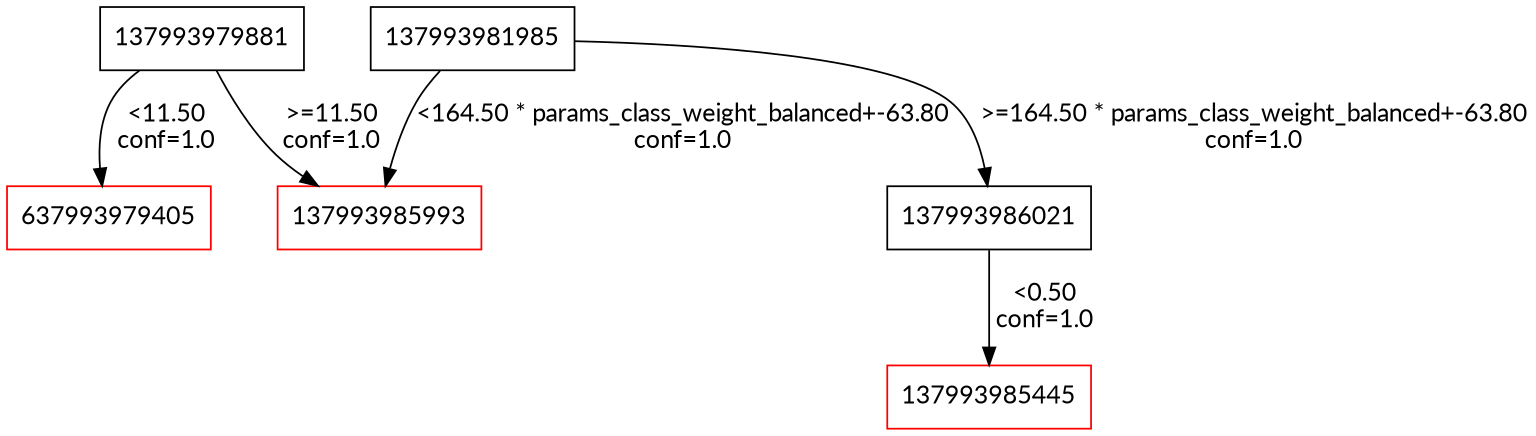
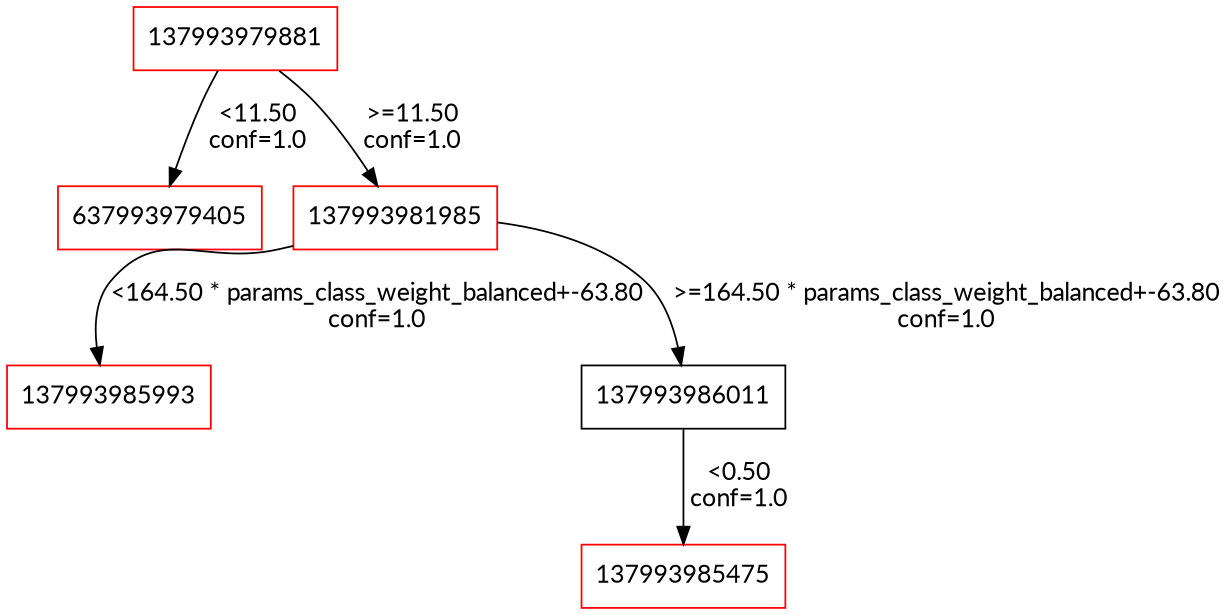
node "137993979881": color black -> red
node "137993981985": color black -> red
edge "137993979881" -> "137993985993": now "137993979881" -> "137993981985"
node "137993986021": label "137993986021" -> "137993986011"
node "137993985445": label "137993985445" -> "137993985475"
